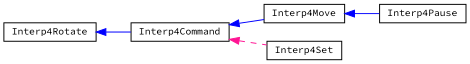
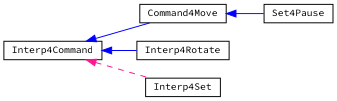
node "Interp4Move": label "Interp4Move" -> "Command4Move"
node "Interp4Pause": label "Interp4Pause" -> "Set4Pause"
edge "Interp4Command" -> "Interp4Rotate": reversed
